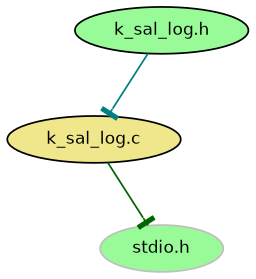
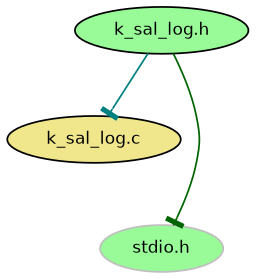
edge "k_sal_log.c" -> "stdio.h": now "k_sal_log.h" -> "stdio.h"
